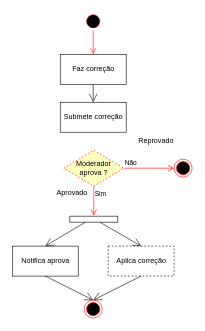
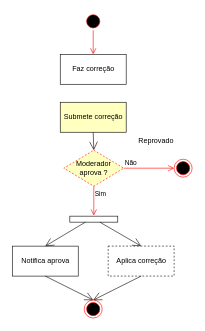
edge "Faz correção" -> "Submete correção": removed
node "Submete correção": fillcolor #ffffff -> #ffffc0
edge "Submete correção" -> "Moderador aprova ?": added
node "Aprovado": removed
